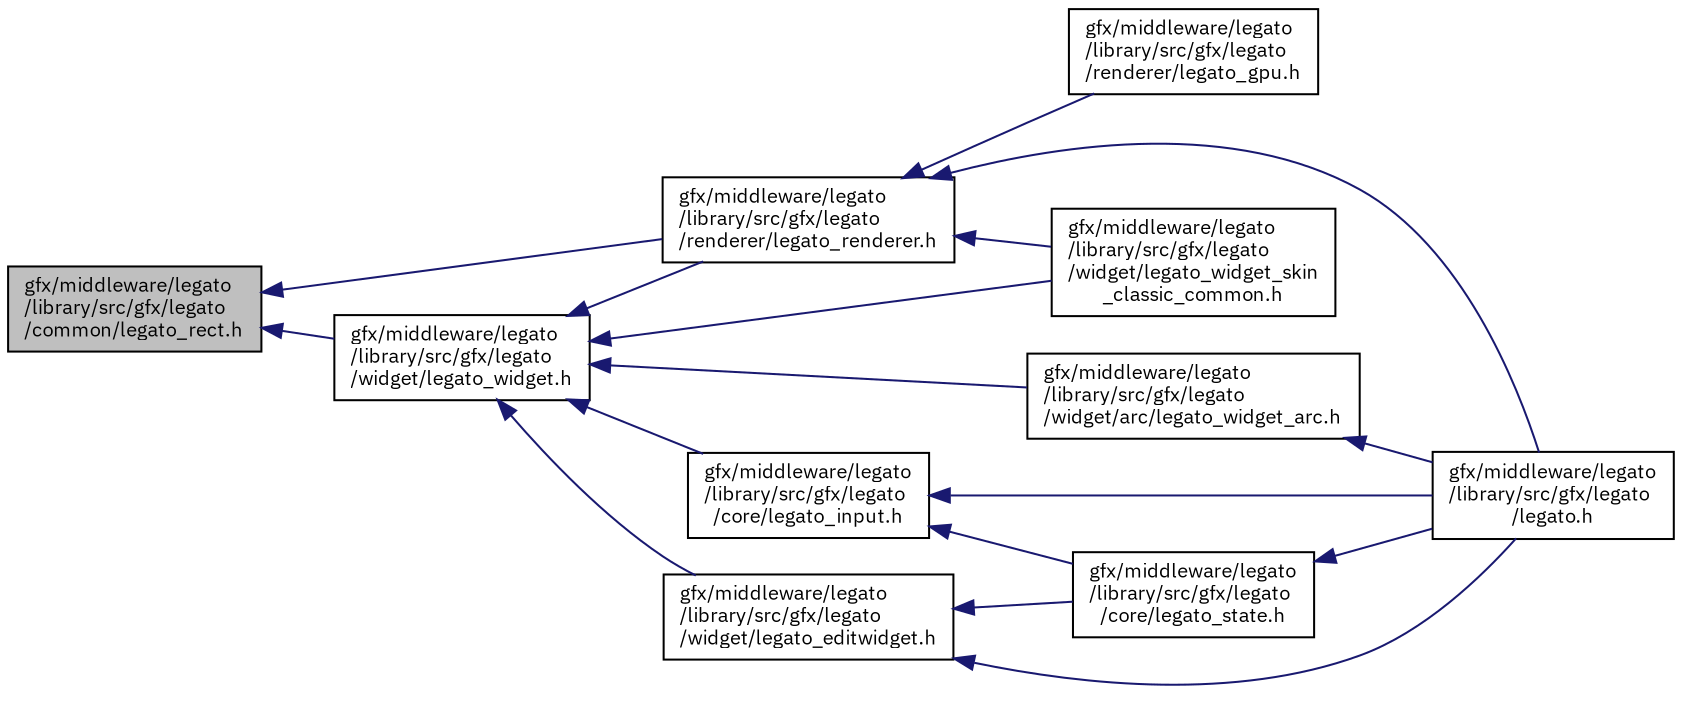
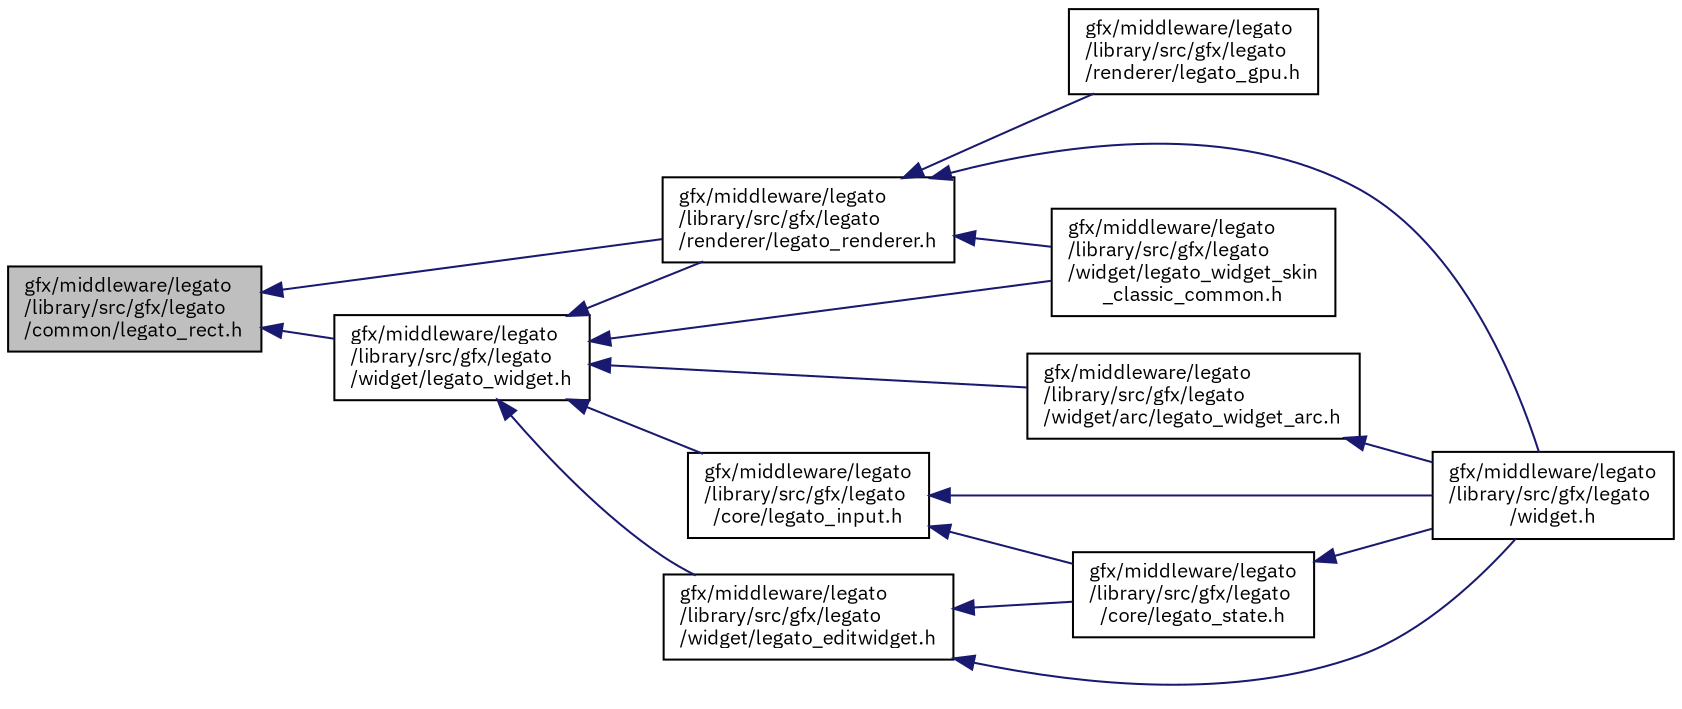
node "gfx/middleware/legato /library/src/gfx/legato /legato.h": label "gfx/middleware/legato /library/src/gfx/legato /legato.h" -> "gfx/middleware/legato /library/src/gfx/legato /widget.h"
